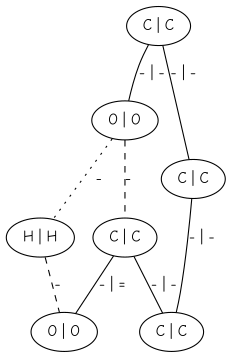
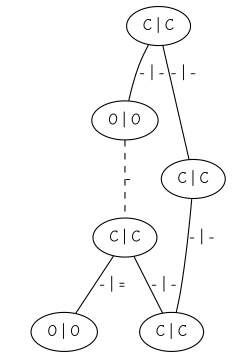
node "H | H": removed
